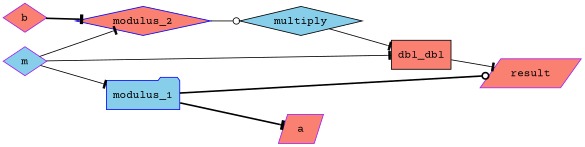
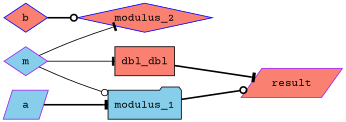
node "b": color purple -> blue
edge "b" -> "modulus_2": arrowhead tee -> odot
node "multiply": removed
edge "dbl_dbl" -> "result": style solid -> bold
edge "m" -> "modulus_1": arrowhead tee -> odot
node "modulus_1": color blue -> black
edge "modulus_1" -> "a": reversed
node "a": fillcolor salmon -> skyblue
